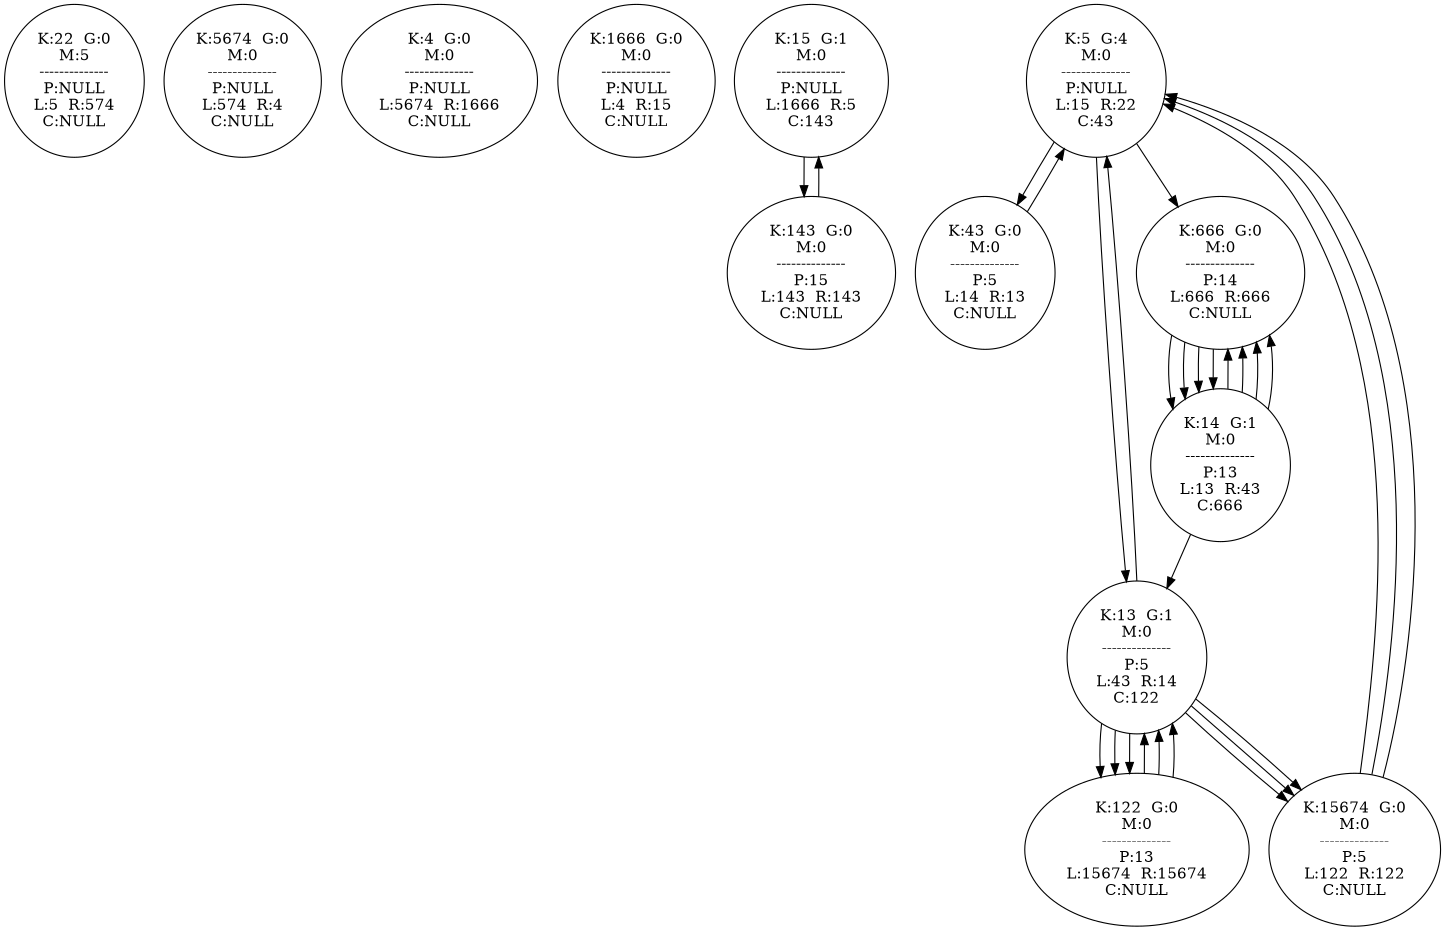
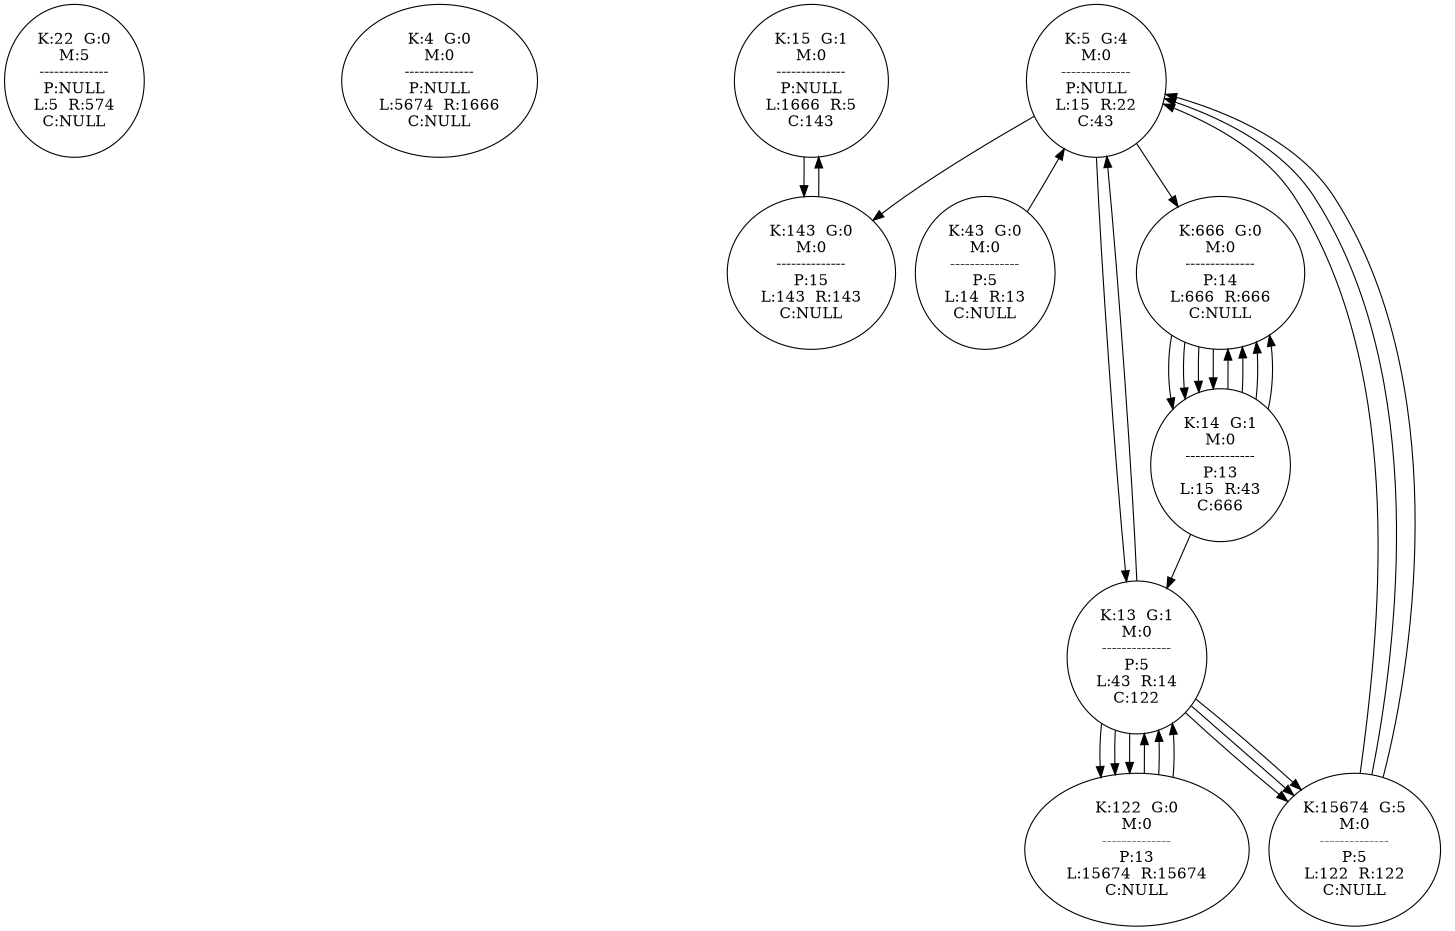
node "K:5674  G:0 M:0 -------------- P:NULL L:574  R:4 C:NULL": removed
node "K:1666  G:0 M:0 -------------- P:NULL L:4  R:15 C:NULL": removed
edge "K:5  G:4 M:0 -------------- P:NULL L:15  R:22 C:43" -> "K:43  G:0 M:0 -------------- P:5 L:14  R:13 C:NULL": now "K:5  G:4 M:0 -------------- P:NULL L:15  R:22 C:43" -> "K:143  G:0 M:0 -------------- P:15 L:143  R:143 C:NULL"
node "K:14  G:1 M:0 -------------- P:13 L:13  R:43 C:666": label "K:14  G:1 M:0 -------------- P:13 L:13  R:43 C:666" -> "K:14  G:1 M:0 -------------- P:13 L:15  R:43 C:666"
node "K:15674  G:0 M:0 -------------- P:5 L:122  R:122 C:NULL": label "K:15674  G:0 M:0 -------------- P:5 L:122  R:122 C:NULL" -> "K:15674  G:5 M:0 -------------- P:5 L:122  R:122 C:NULL"
